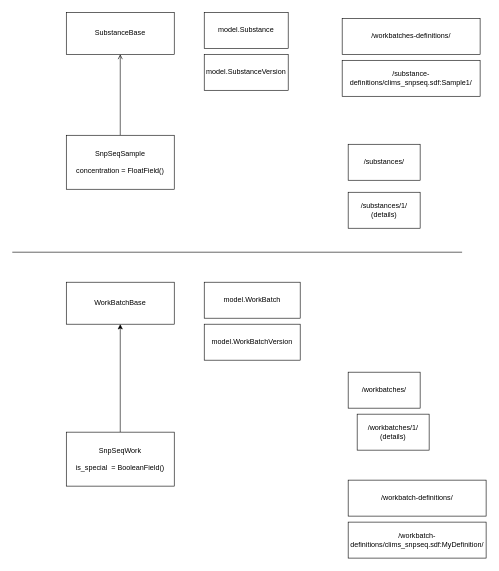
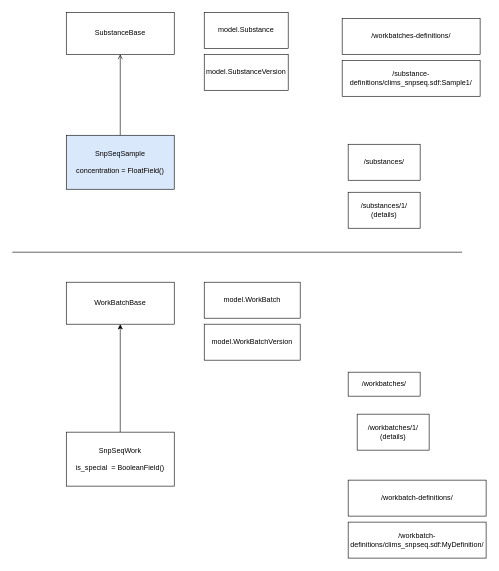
node "SnpSeqSample concentration = FloatField()": fillcolor #ffffff -> #dae8fc
node "/workbatches/": size 72x36 -> 72x24
